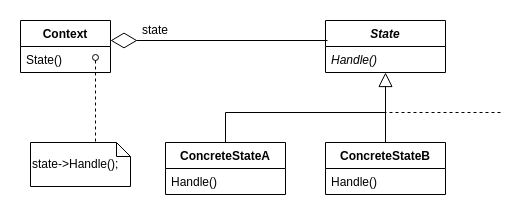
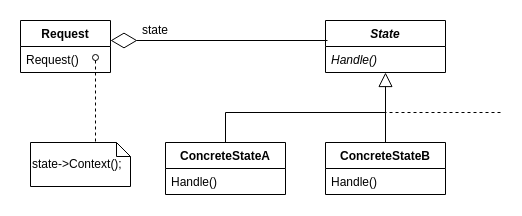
node "Context": label "Context" -> "Request"
node "State()": label "State()" -> "Request()"
node "state->Handle();": label "state->Handle();" -> "state->Context();"
